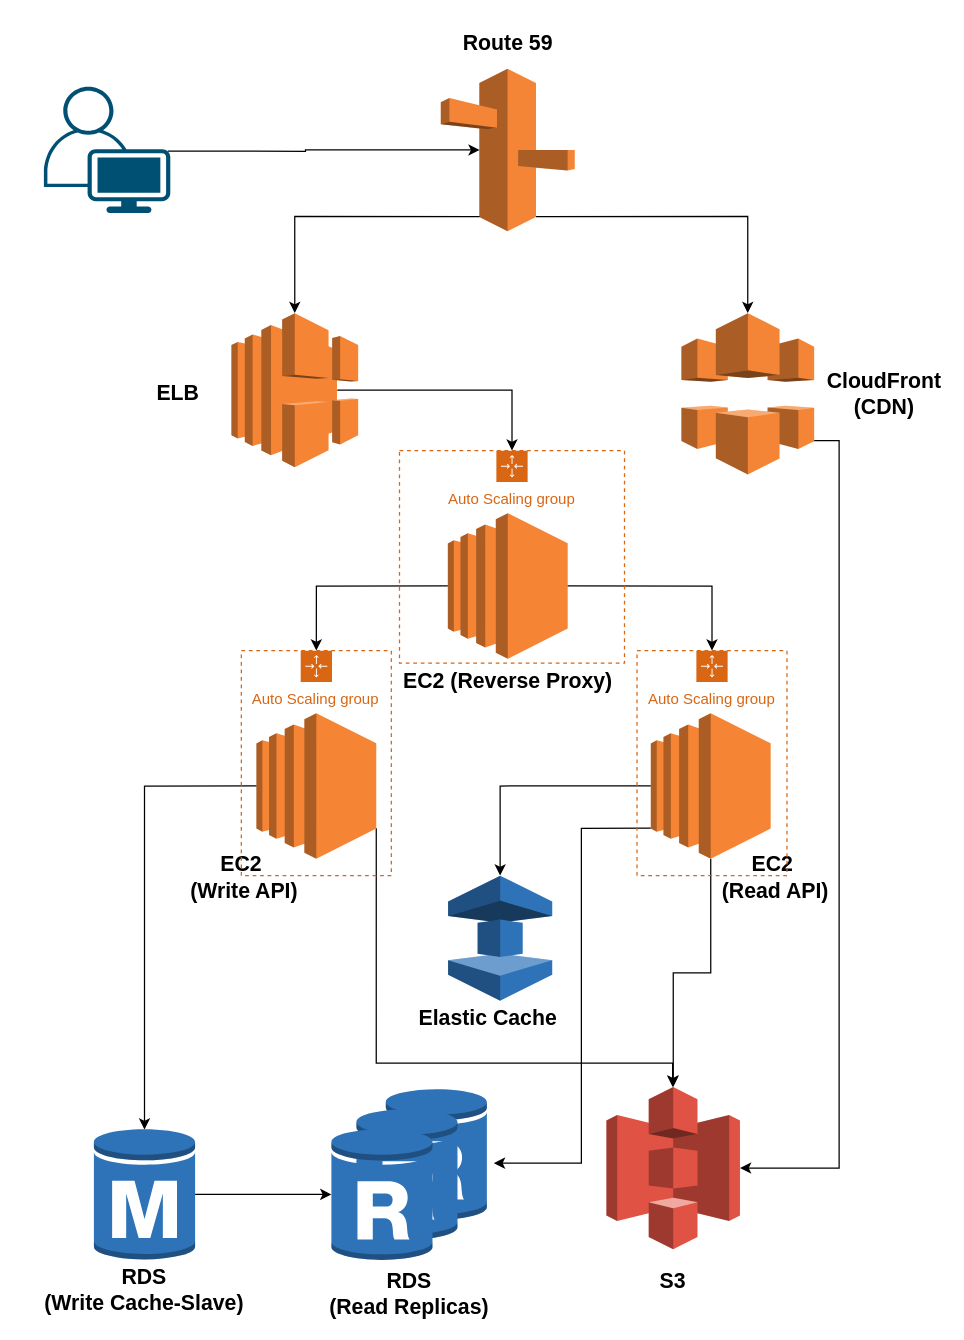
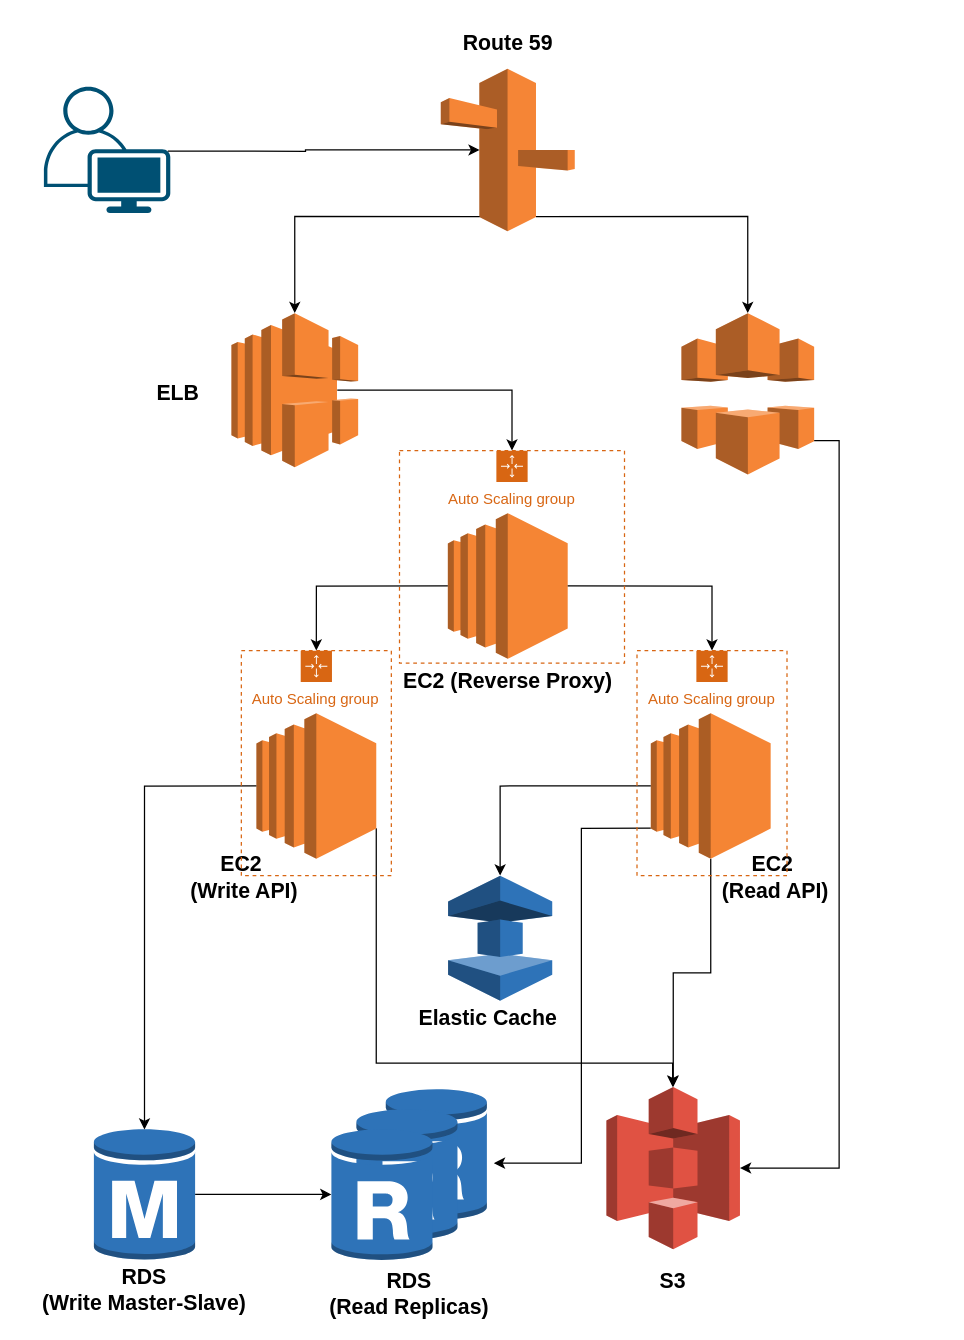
node "CloudFront (CDN)": removed
node "RDS (Write Cache-Slave)": label "RDS (Write Cache-Slave)" -> "RDS (Write Master-Slave)"
